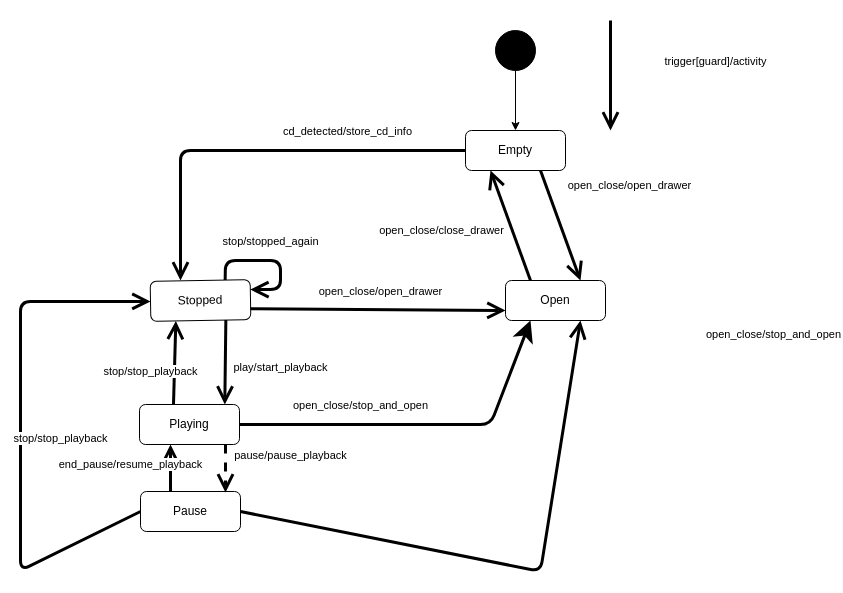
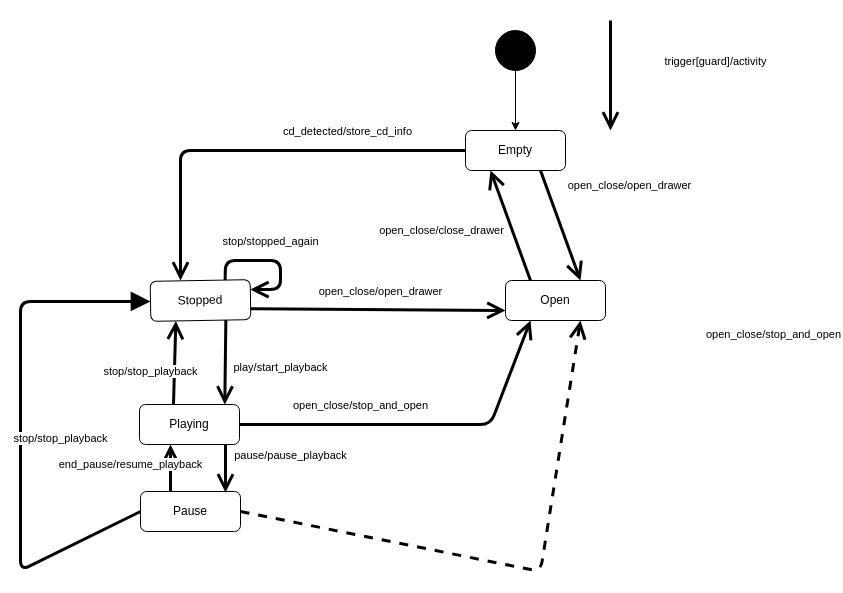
edge "Pause" -> "Stopped": arrowhead open -> block
edge "Playing" -> "Open": arrowhead classic -> open
edge "Playing" -> "Pause": style dashed -> solid
edge "Pause" -> "Open": style solid -> dashed
